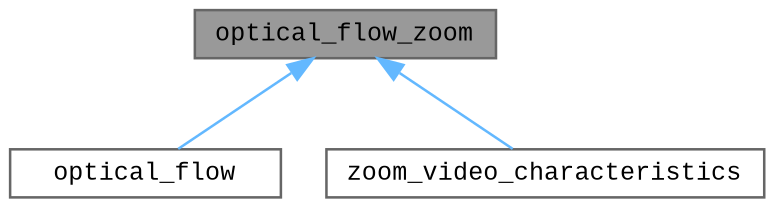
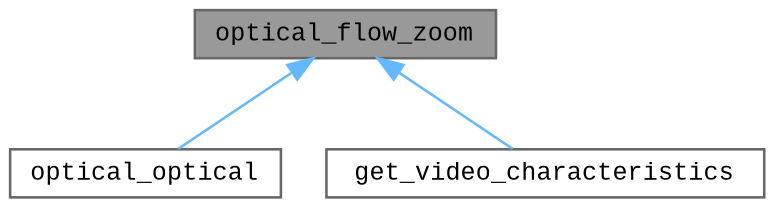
node "optical_flow": label "optical_flow" -> "optical_optical"
node "zoom_video_characteristics": label "zoom_video_characteristics" -> "get_video_characteristics"
